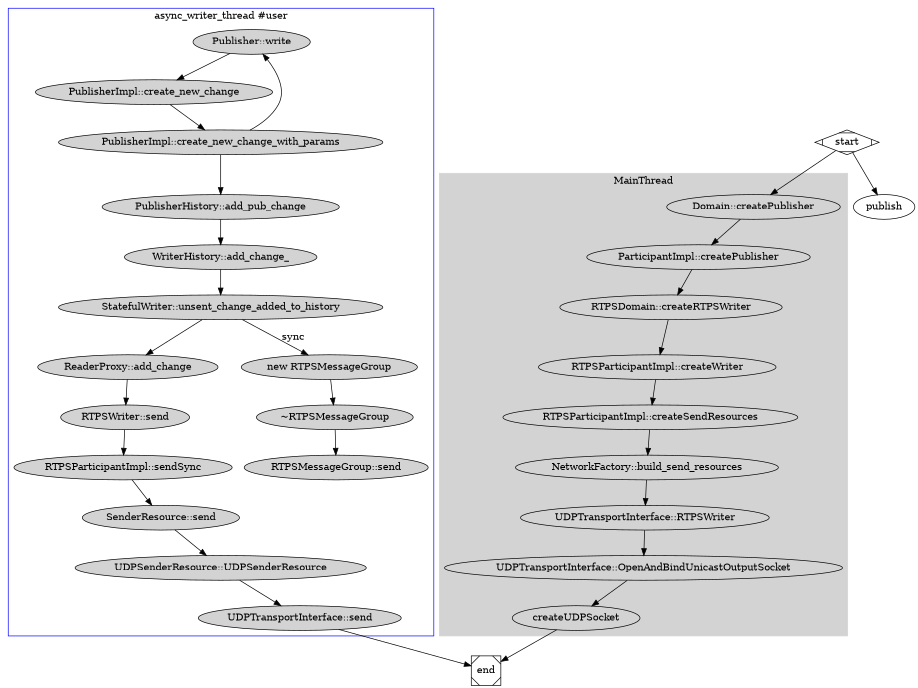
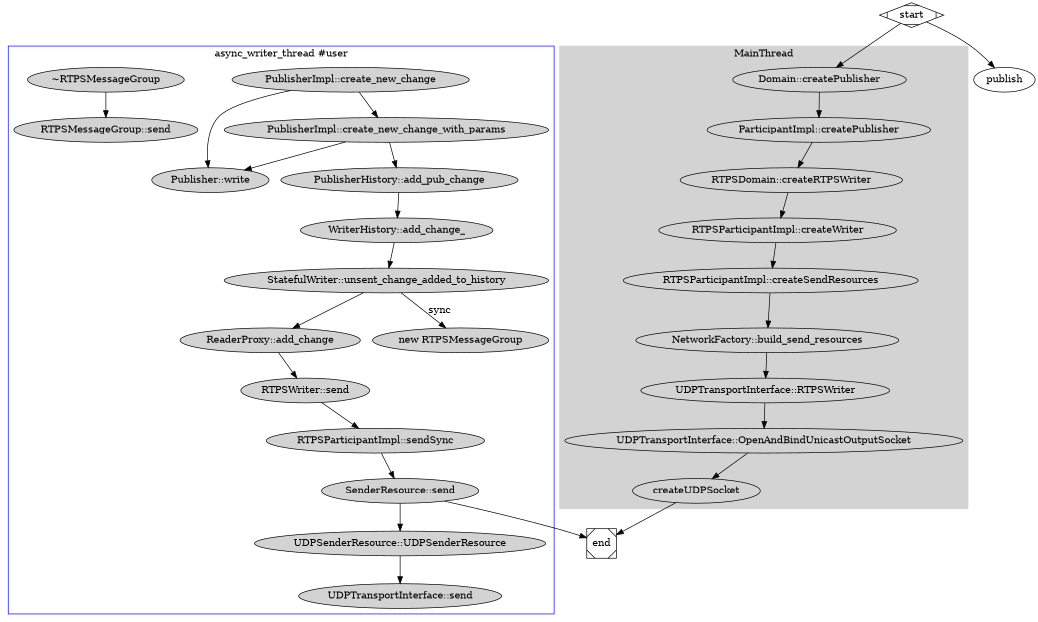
edge "Publisher::write" -> "PublisherImpl::create_new_change": reversed
edge "new RTPSMessageGroup" -> "~RTPSMessageGroup": removed
edge "UDPTransportInterface::send" -> "end": now "SenderResource::send" -> "end"
